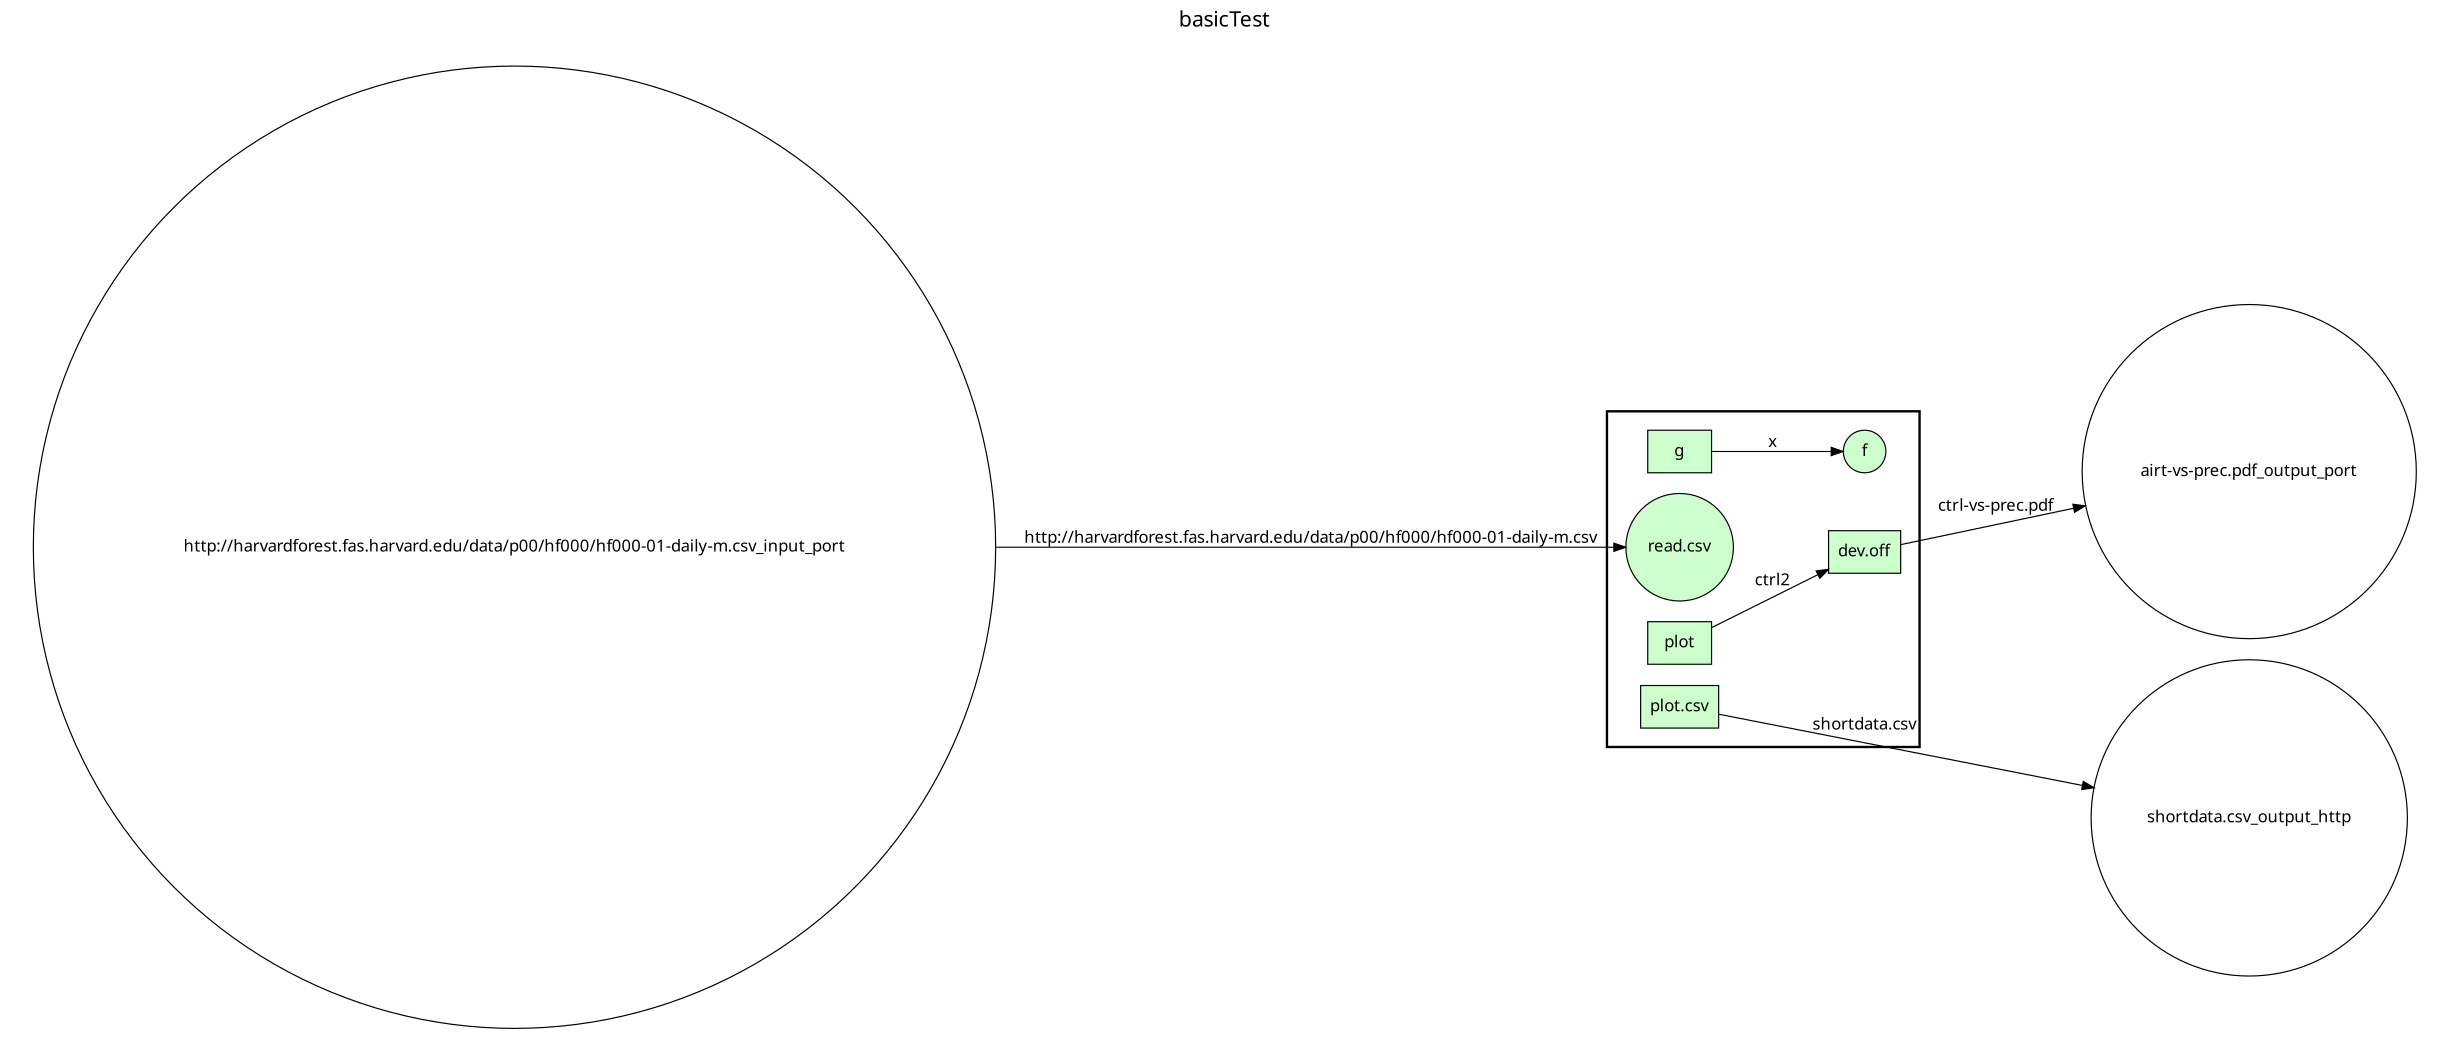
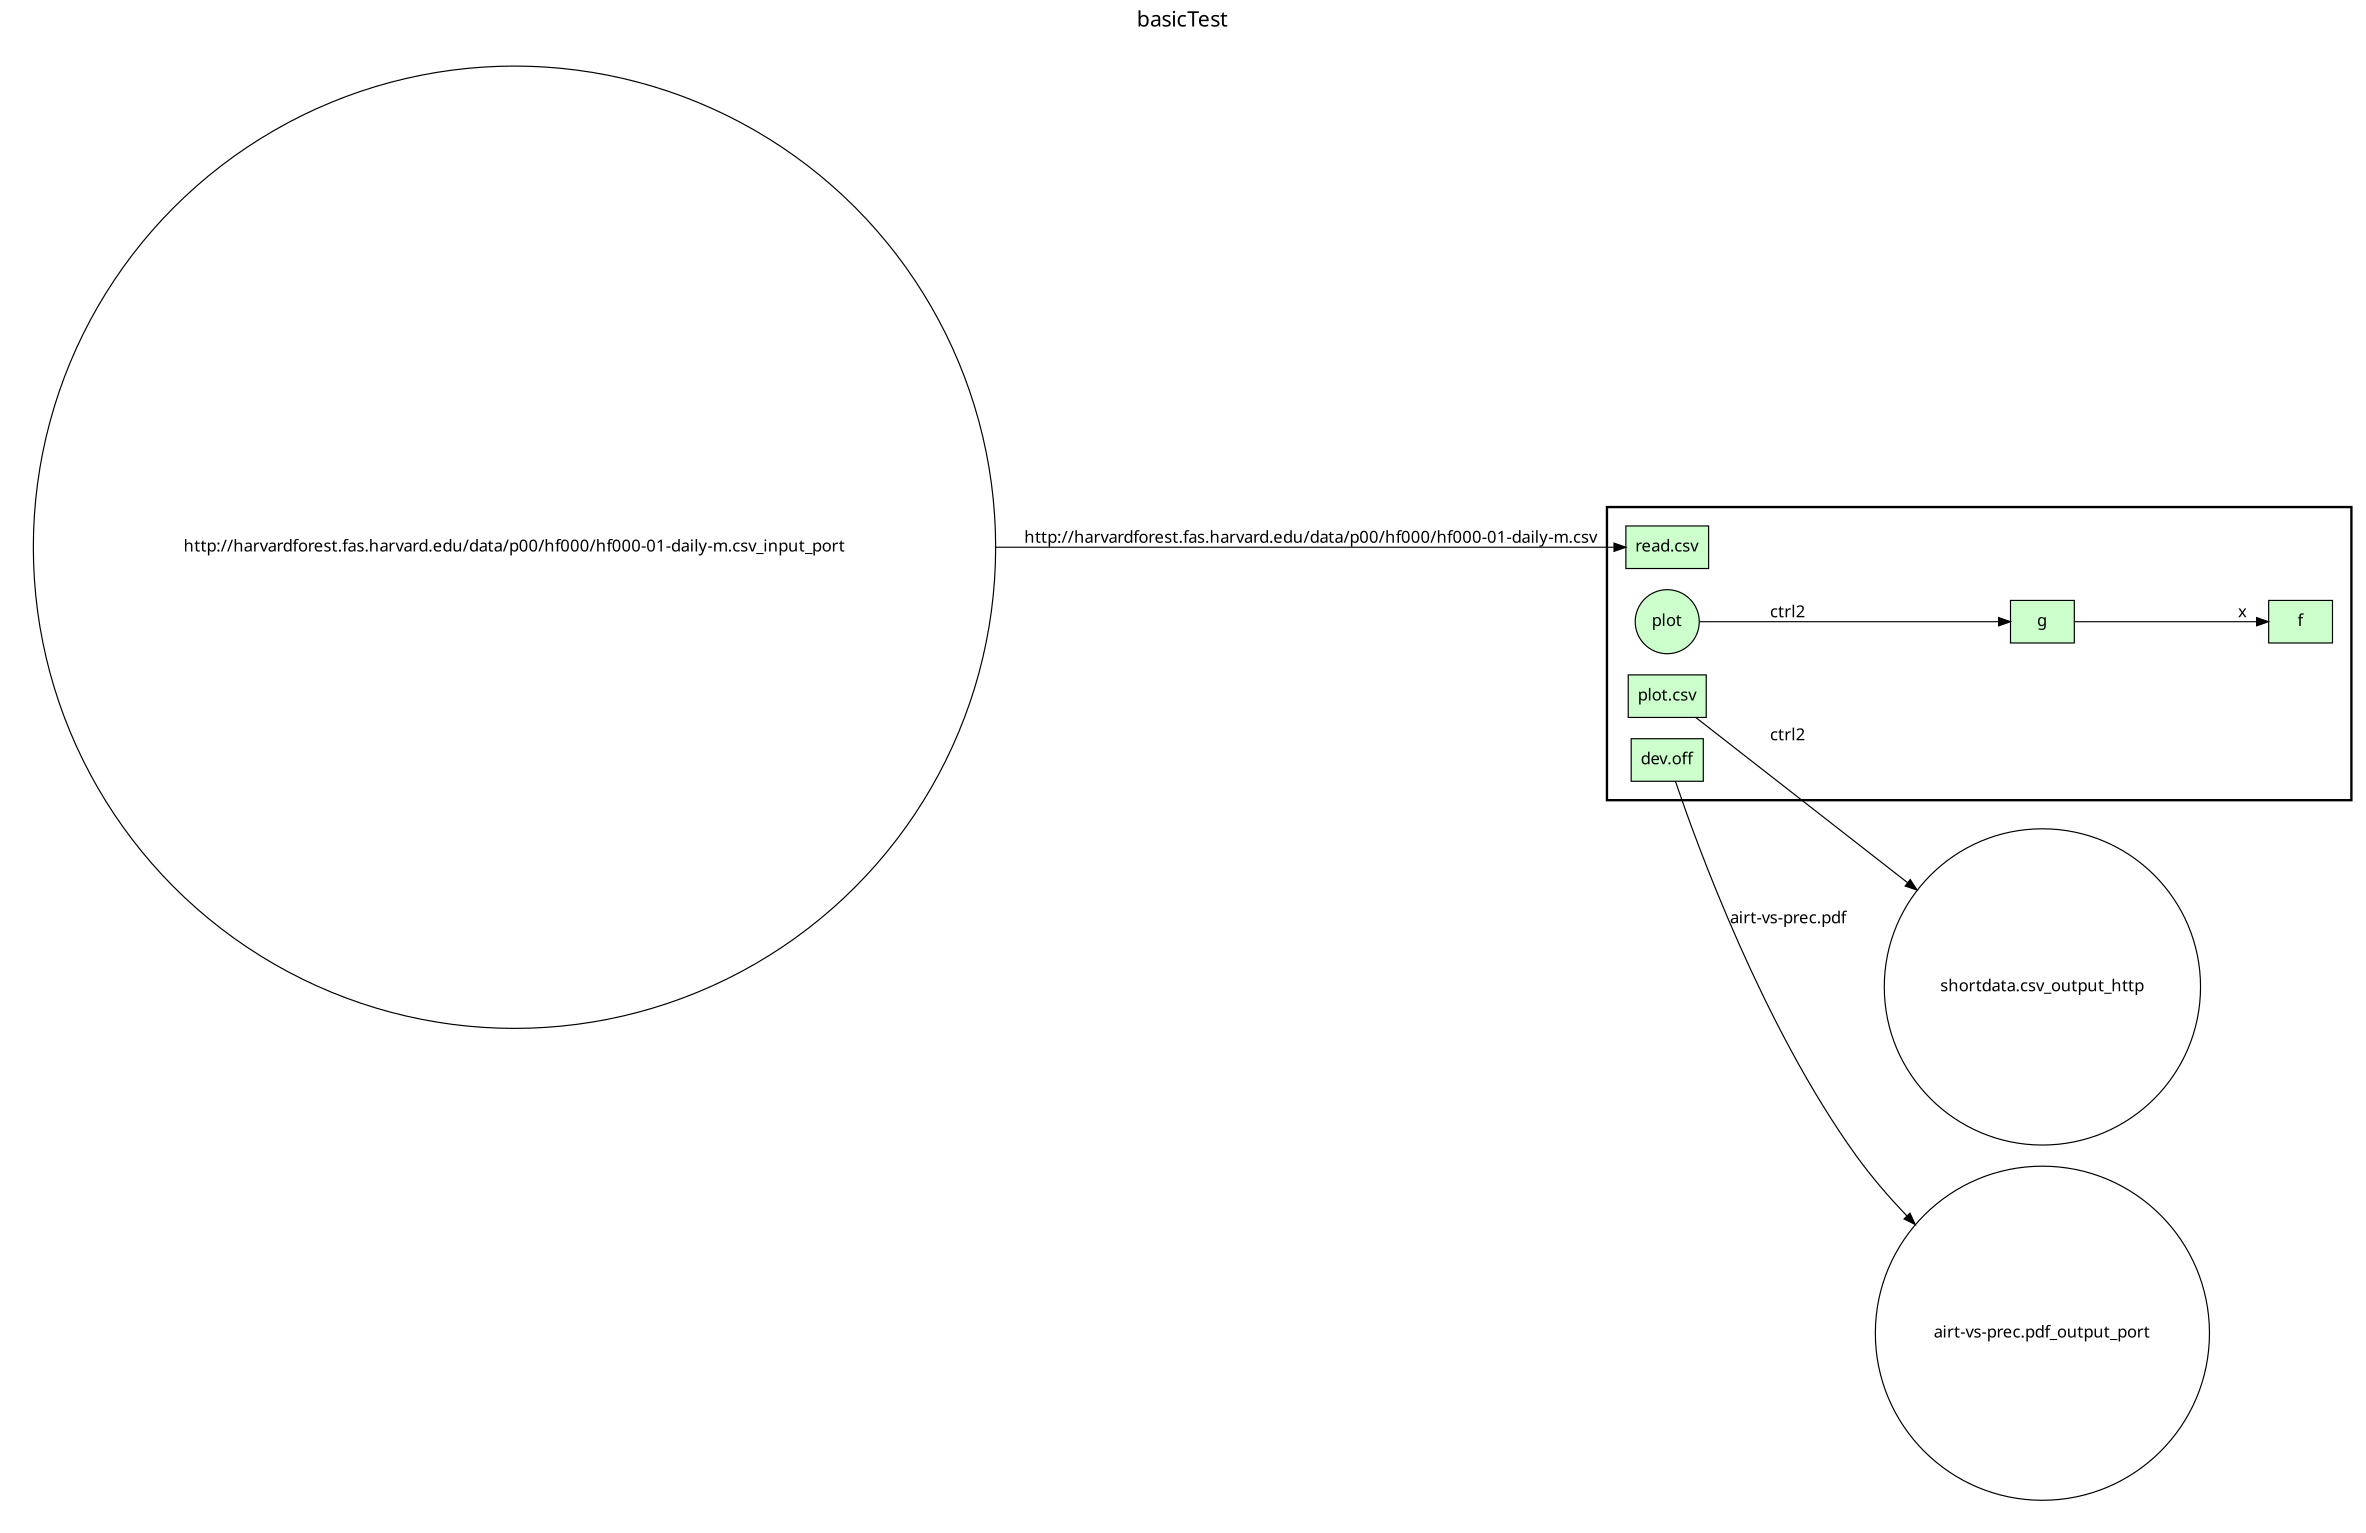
node "f": shape circle -> box
edge "dev.off" -> "airt-vs-prec.pdf_output_port": label "ctrl-vs-prec.pdf" -> "airt-vs-prec.pdf"
node "read.csv": shape circle -> box
edge "plot" -> "dev.off": now "plot" -> "g"
node "plot": shape box -> circle
edge "plot.csv" -> "shortdata.csv_output_http": label "shortdata.csv" -> "ctrl2"
